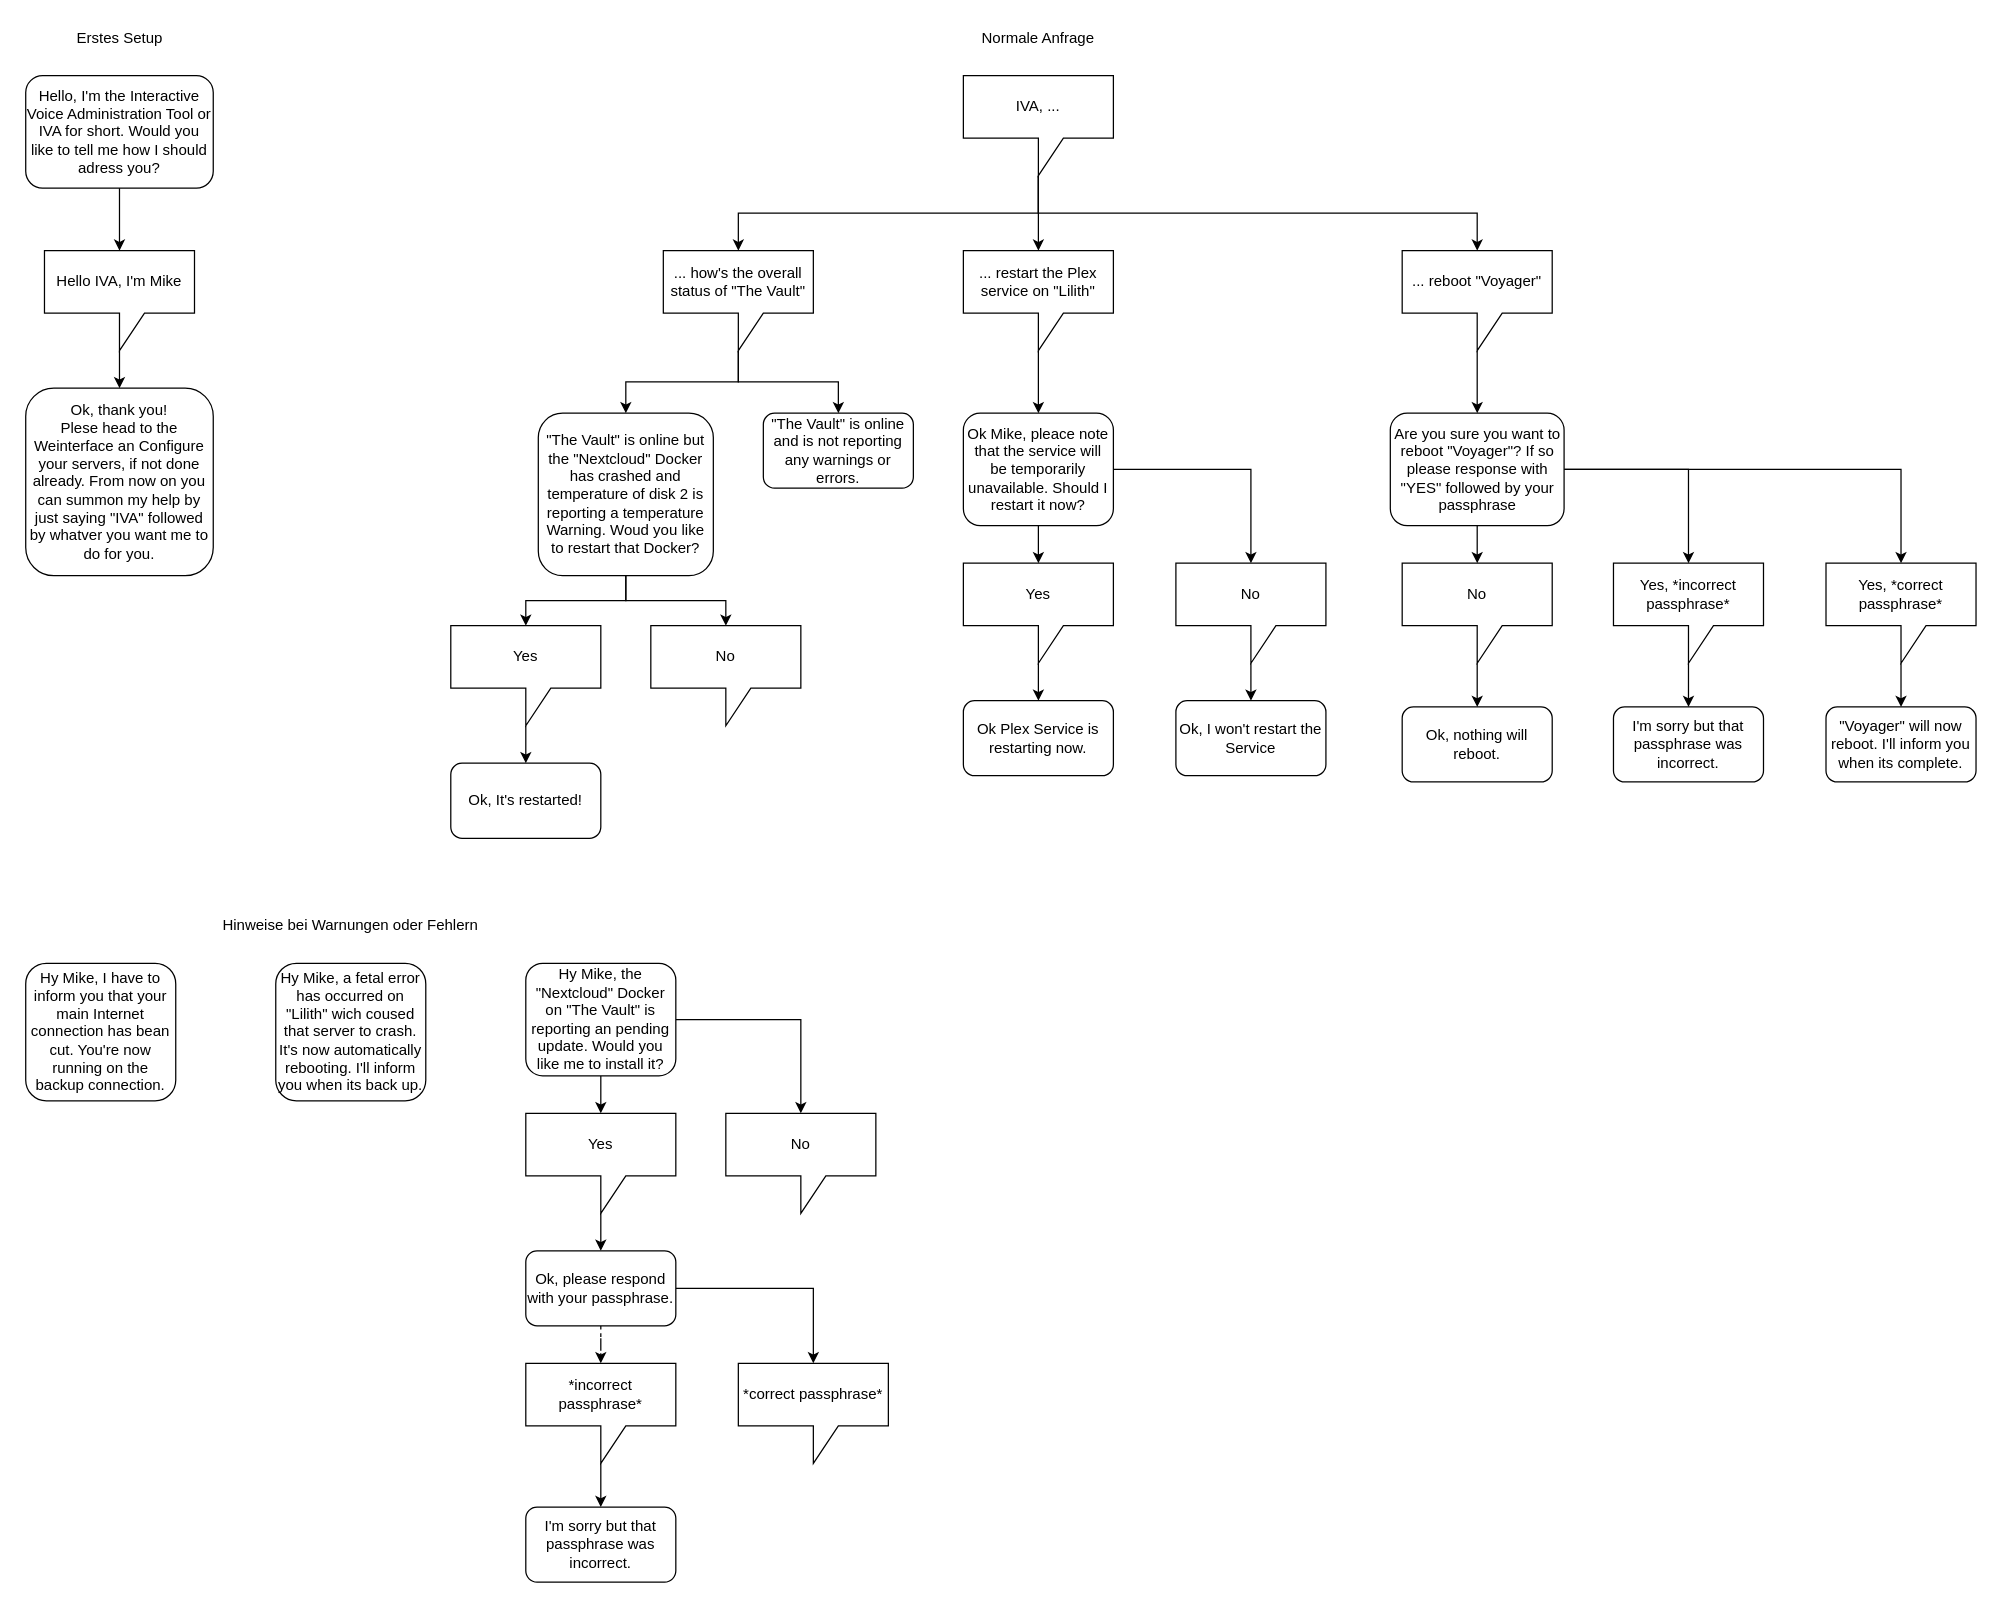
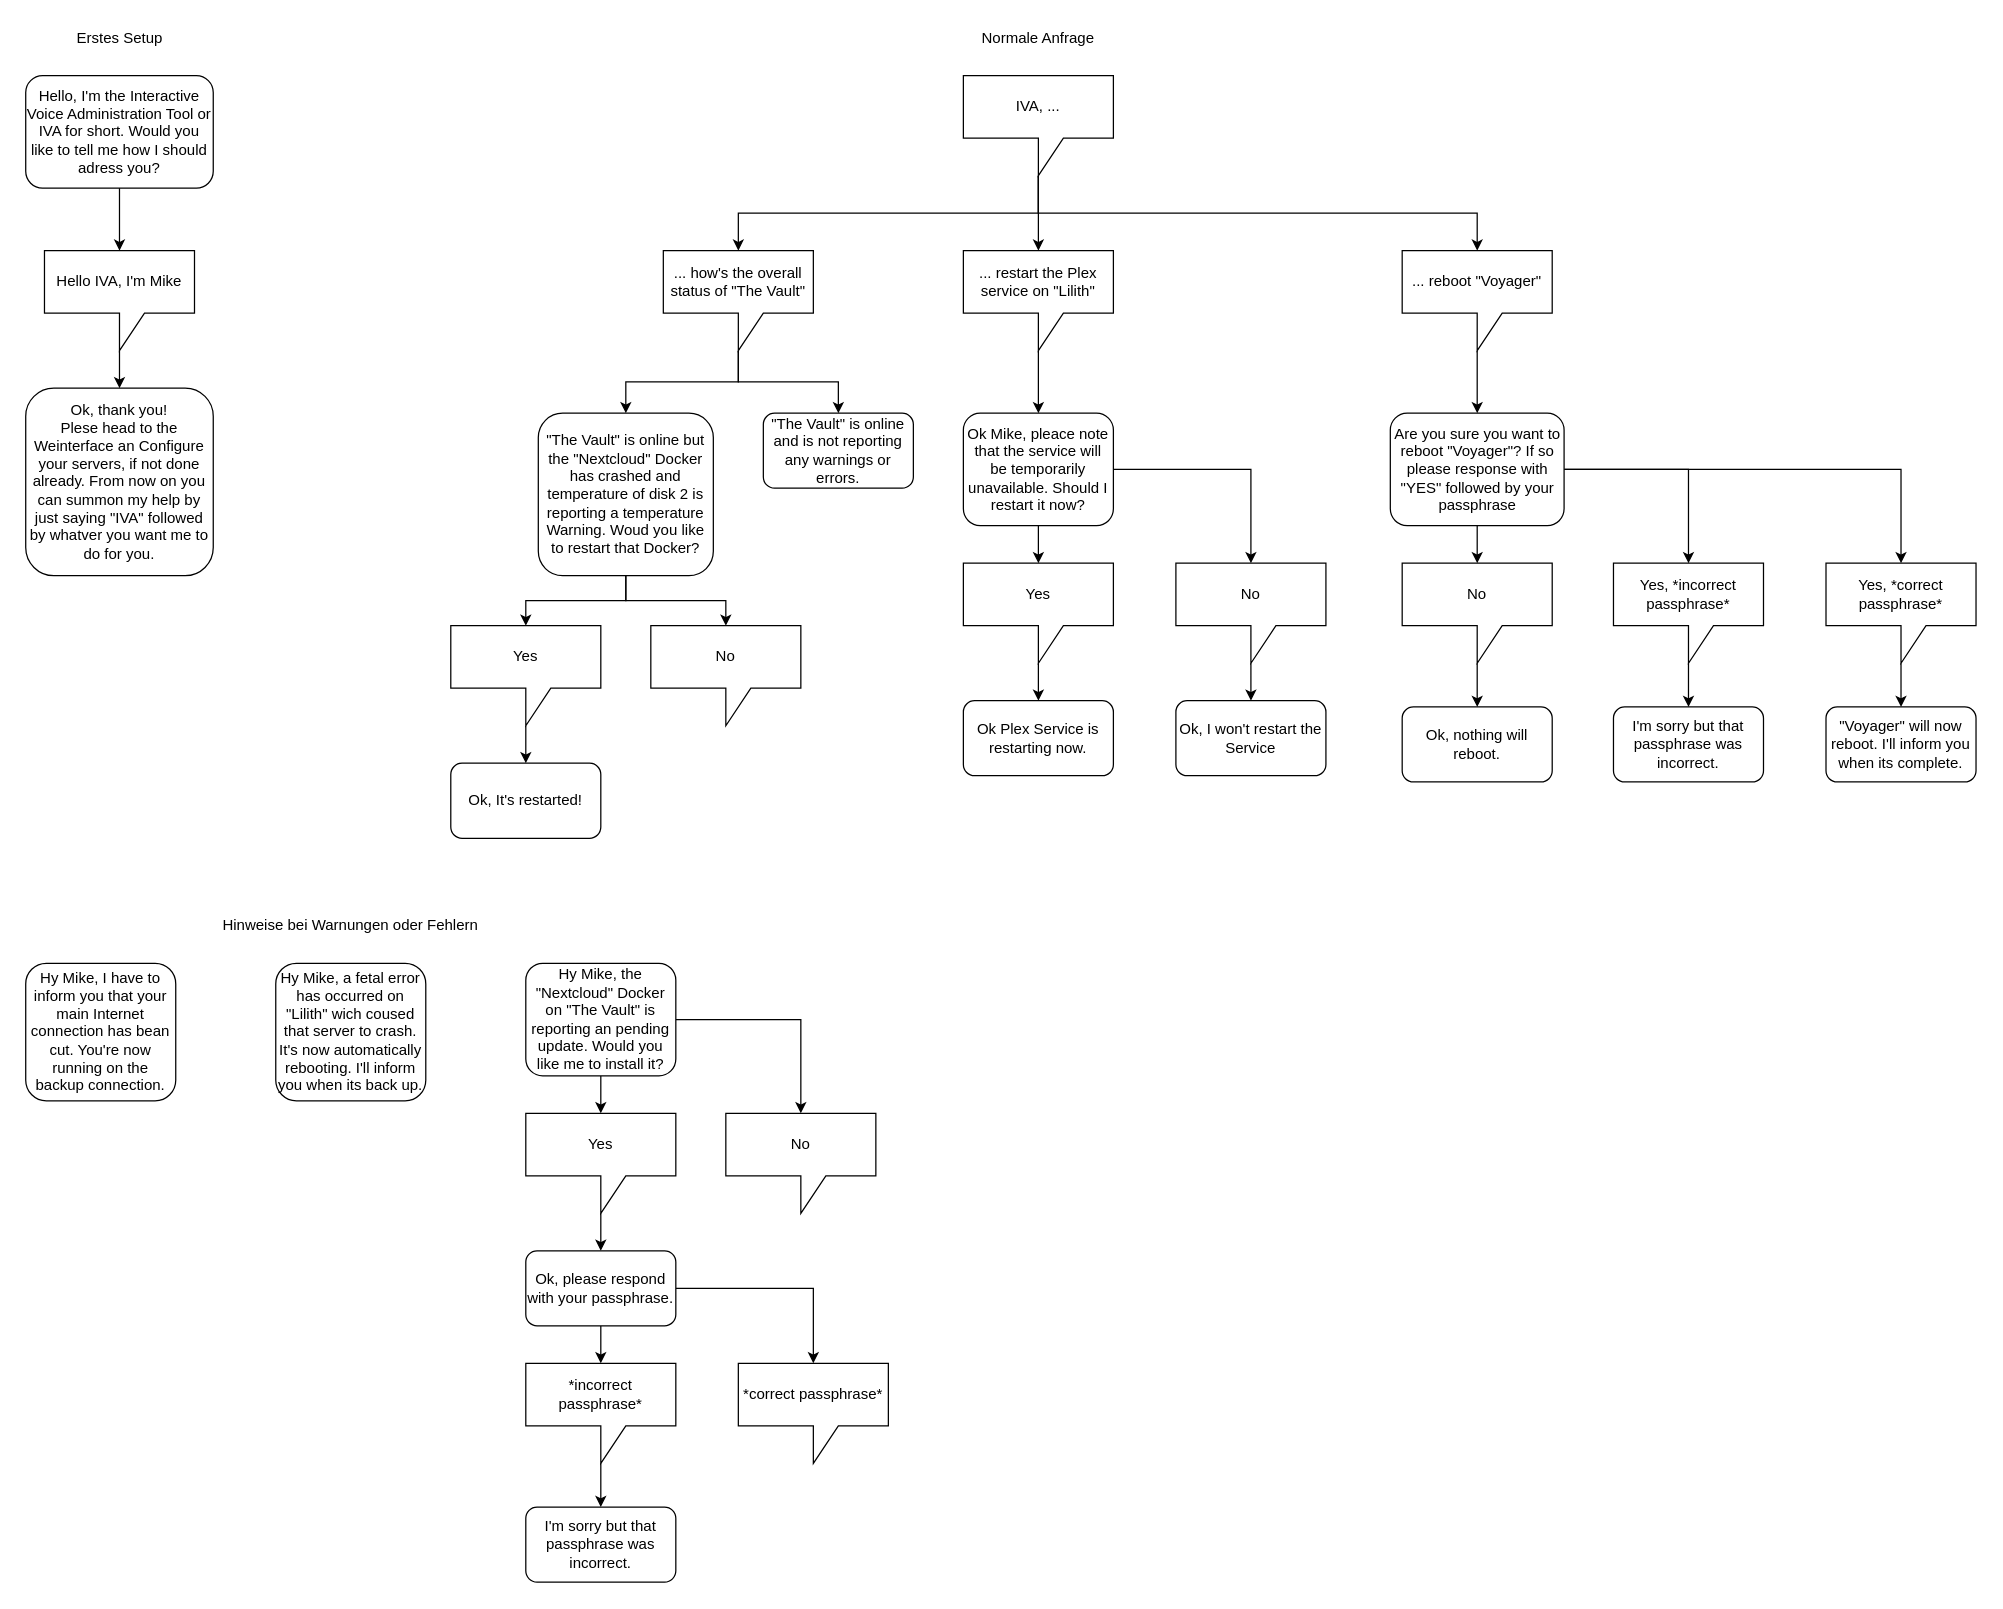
edge "Ok, please respond with your passphrase." -> "*incorrect passphrase*": style dashed -> solid
